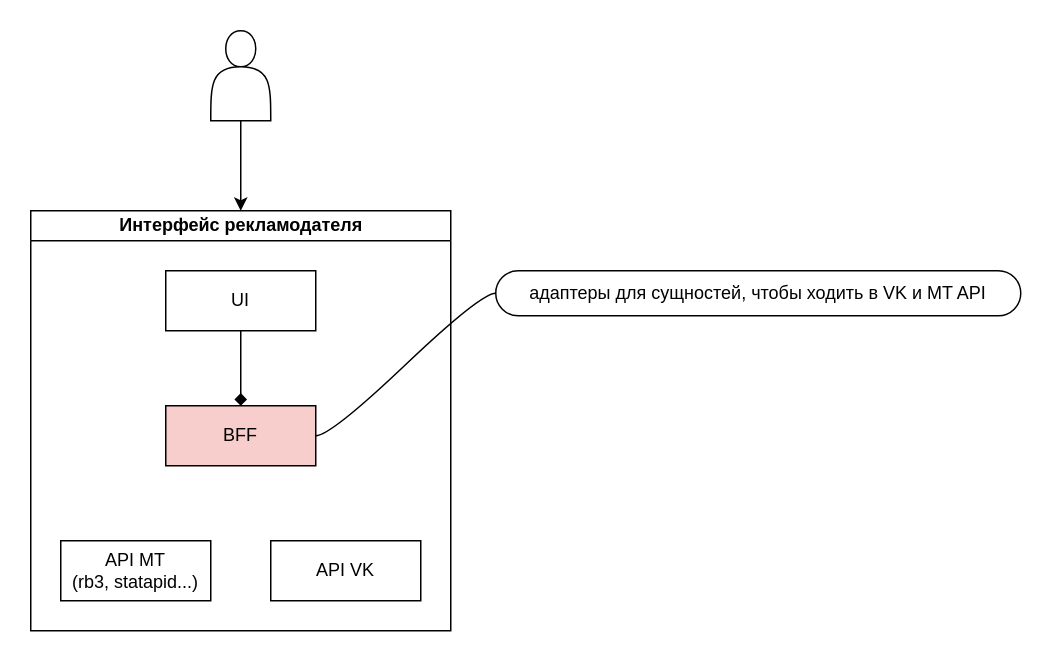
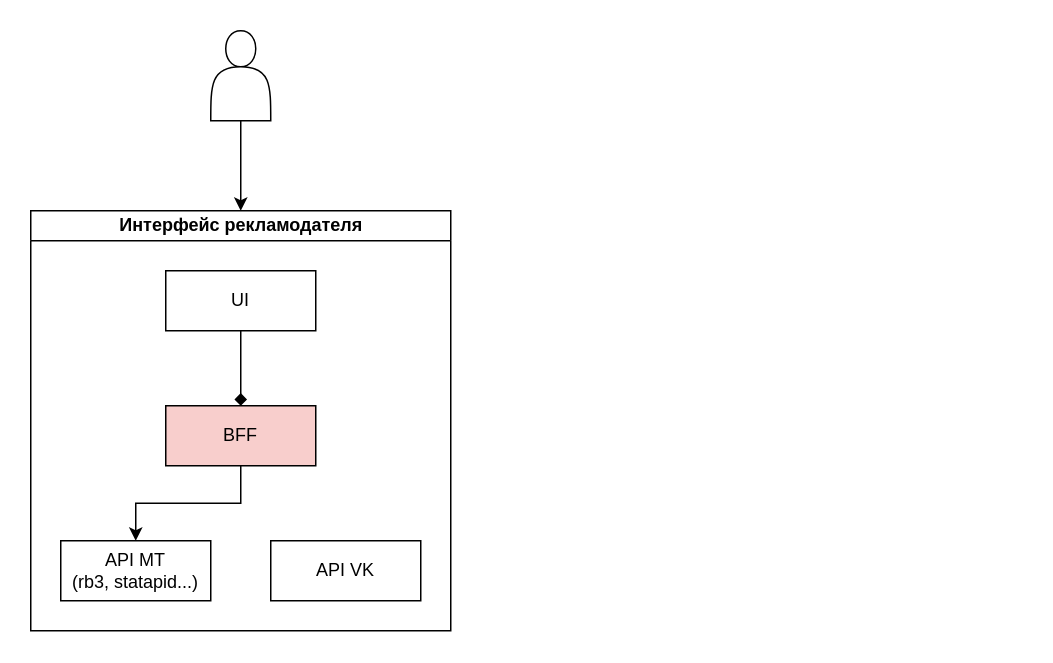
node "адаптеры для сущностей, чтобы ходить в VK и MT API": removed
edge "адаптеры для сущностей, чтобы ходить в VK и MT API" -- "BFF": removed
edge "BFF" -> "API MT (rb3, statapid...)": added
